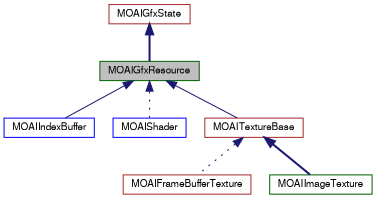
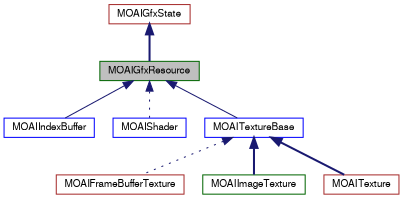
node "MOAITextureBase": color brown -> blue
node "MOAITexture": added
